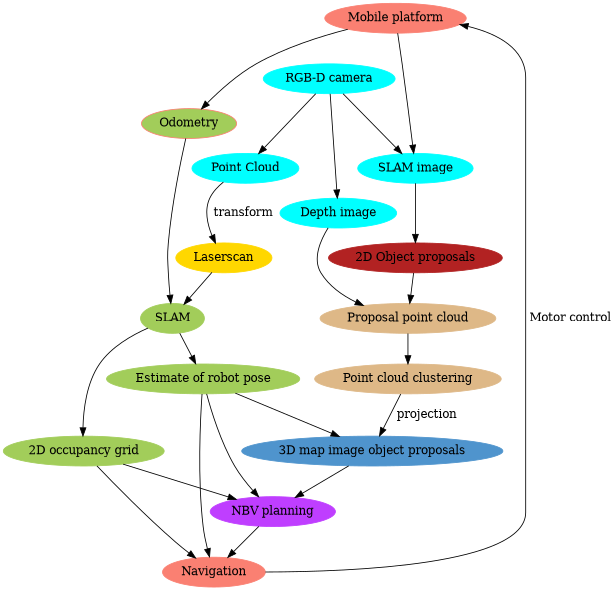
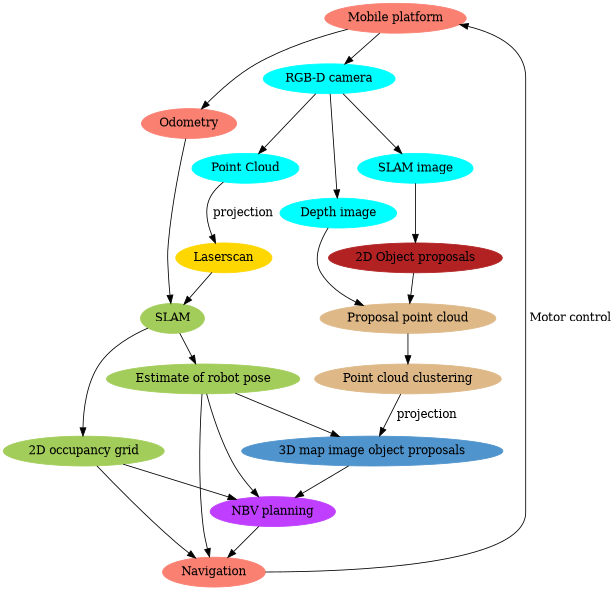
edge "Mobile platform" -> "SLAM image": now "Mobile platform" -> "RGB-D camera"
node "Odometry": fillcolor darkolivegreen3 -> salmon
edge "Point Cloud" -> "Laserscan": label " transform" -> " projection"
